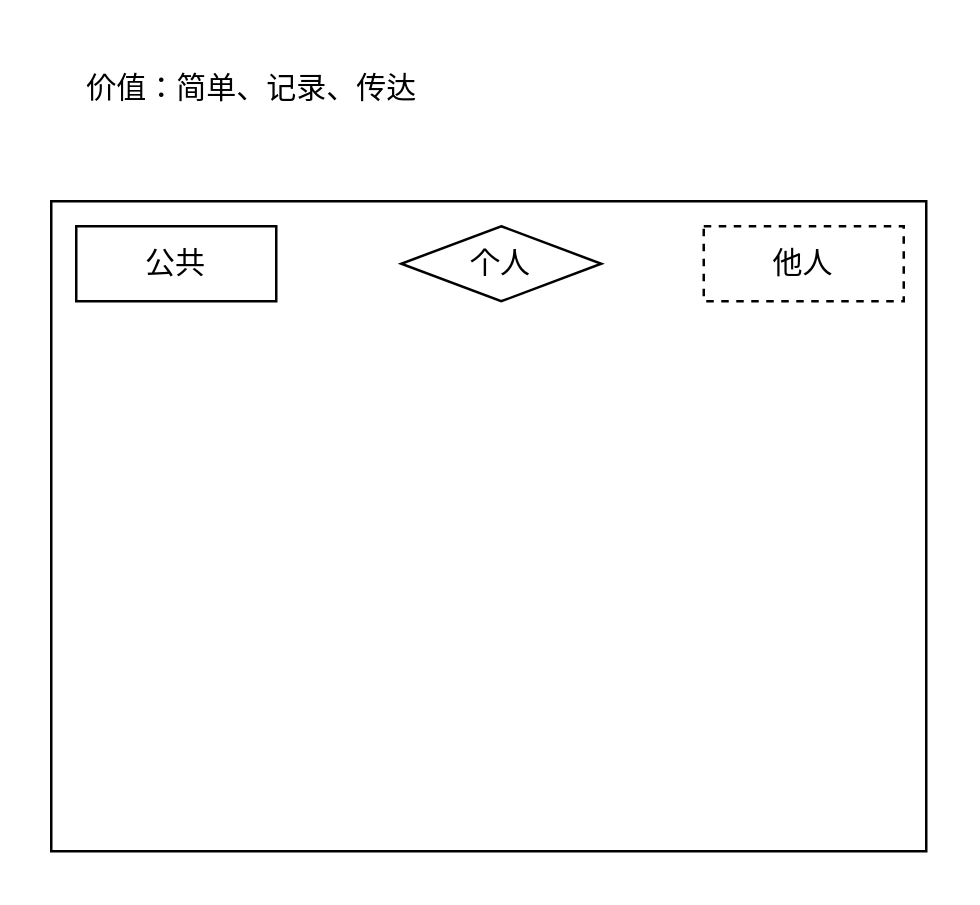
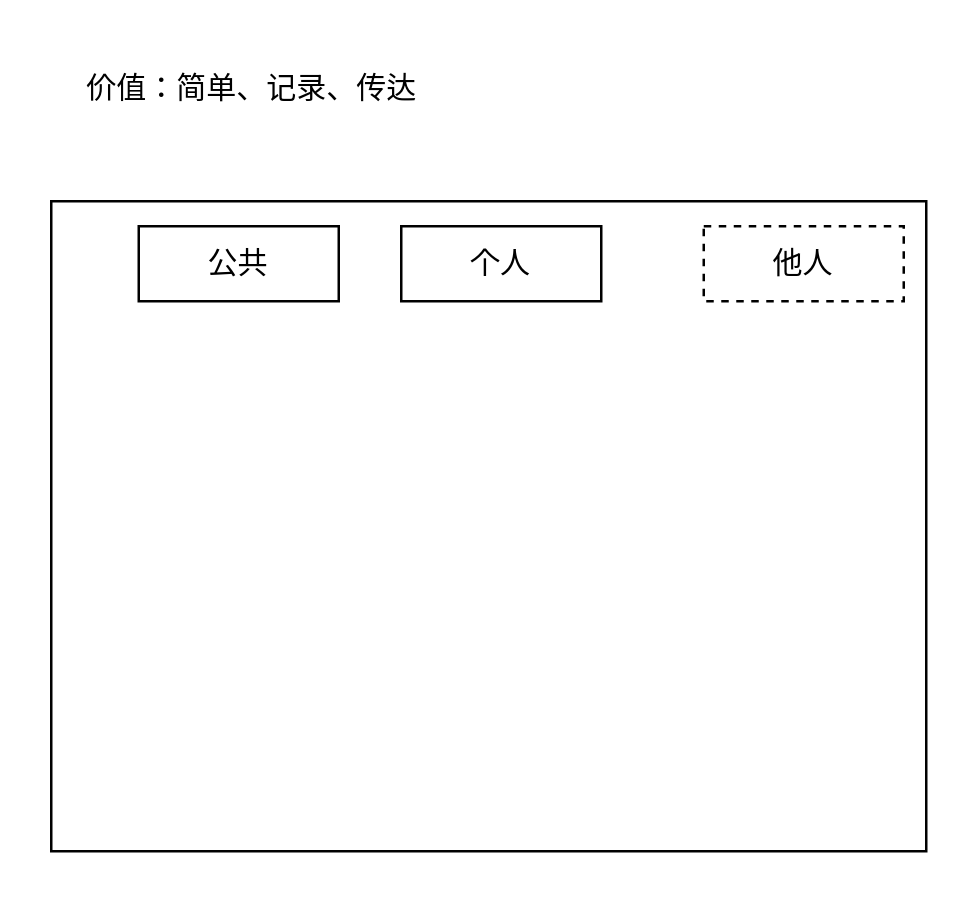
node "公共": moved (176, 264) -> (239, 264)
node "个人": shape diamond -> rectangle
